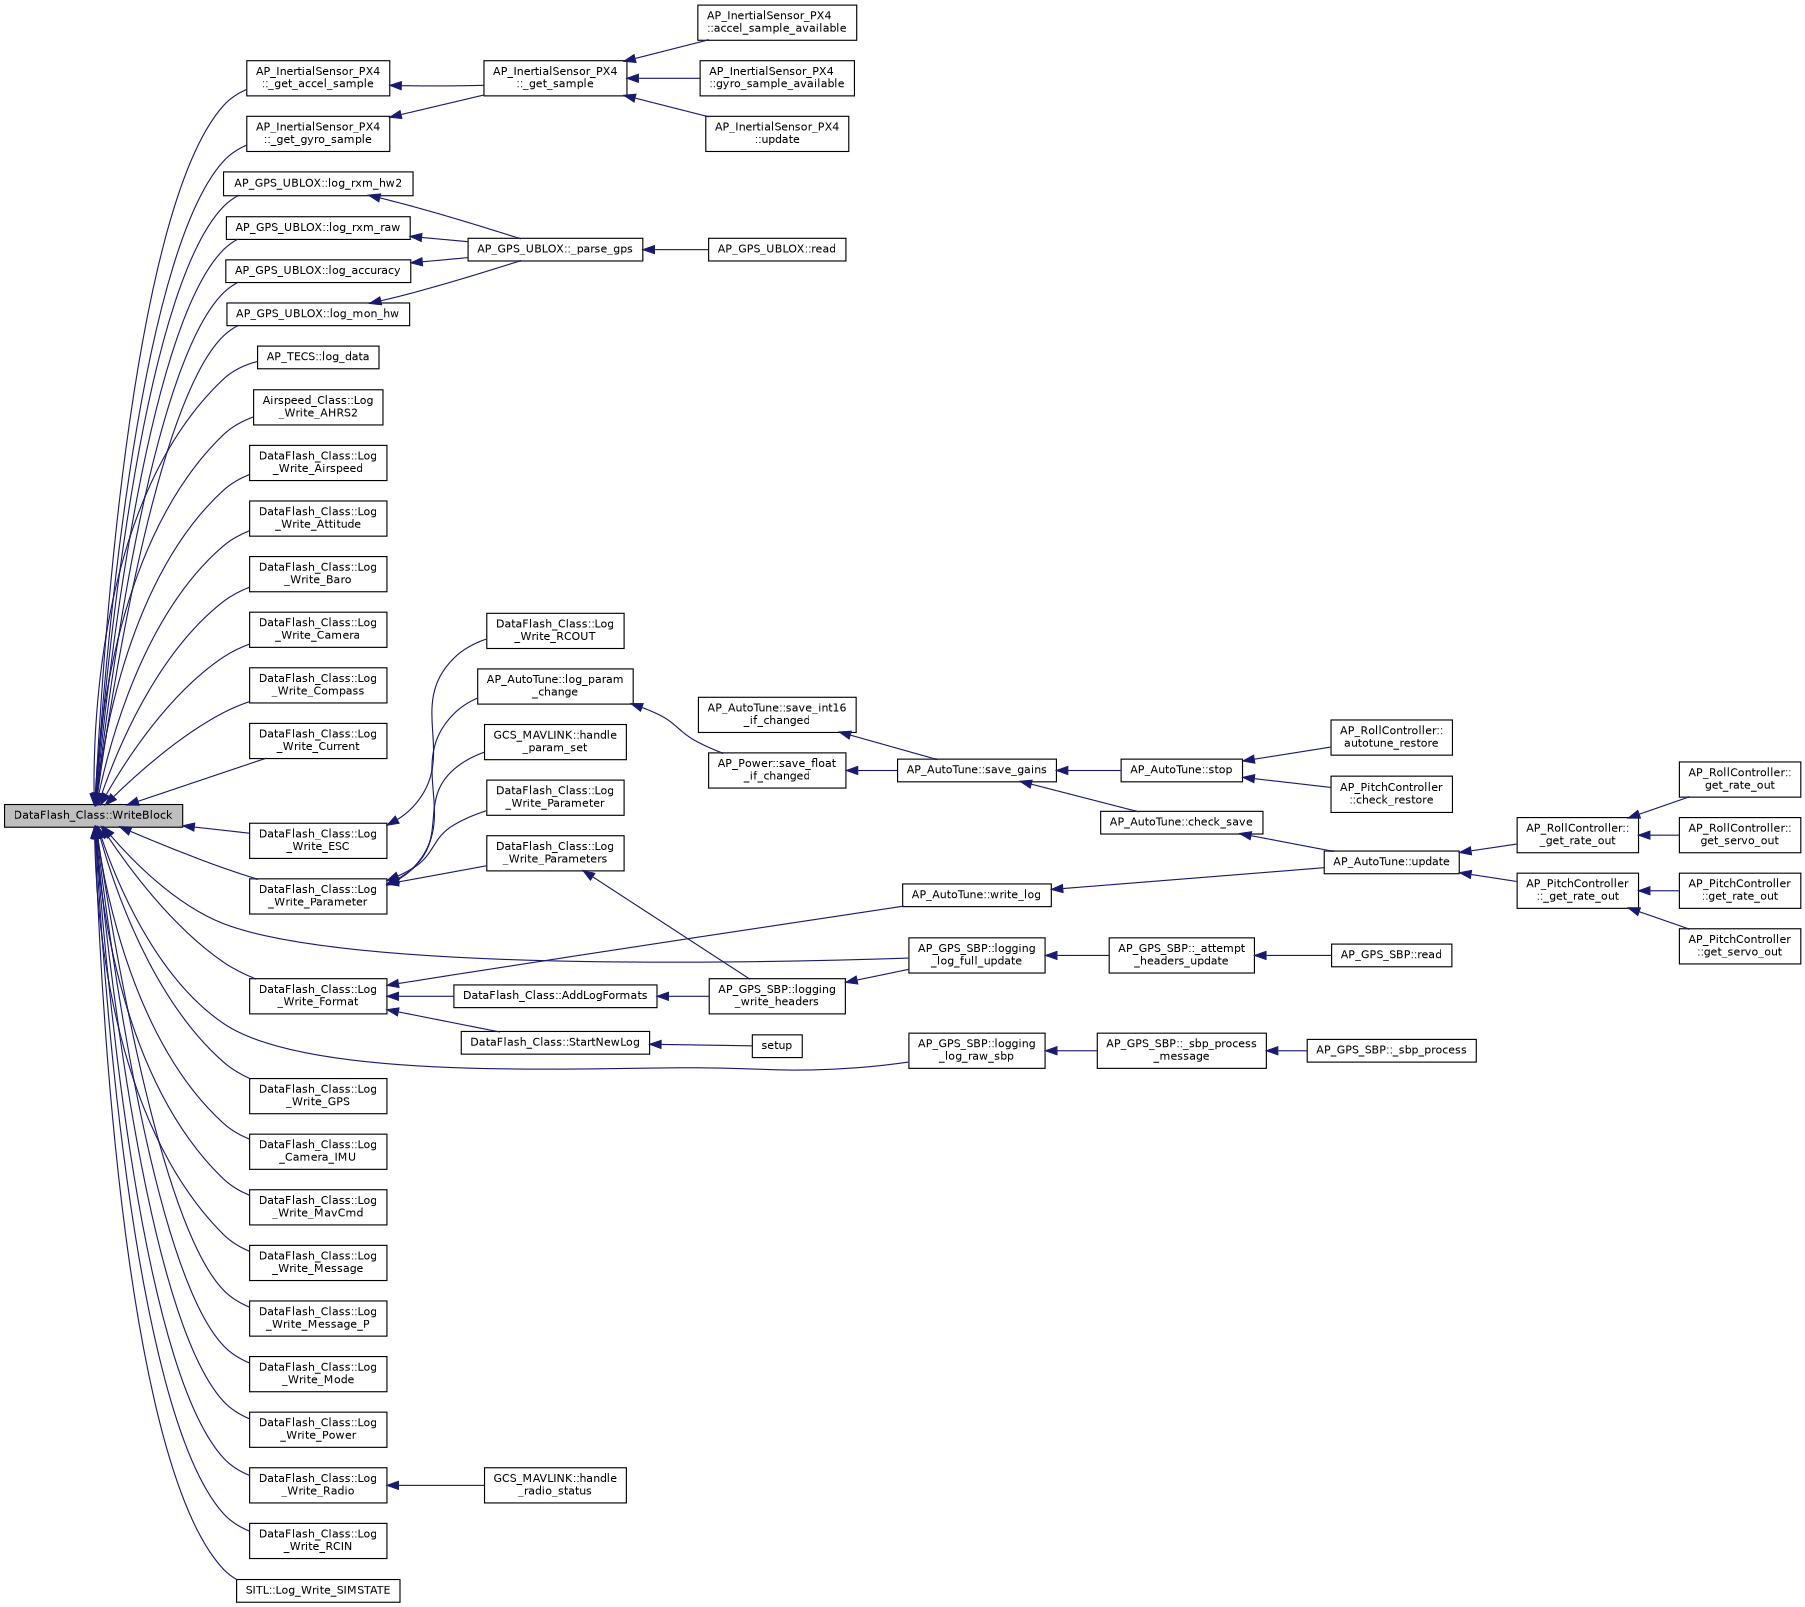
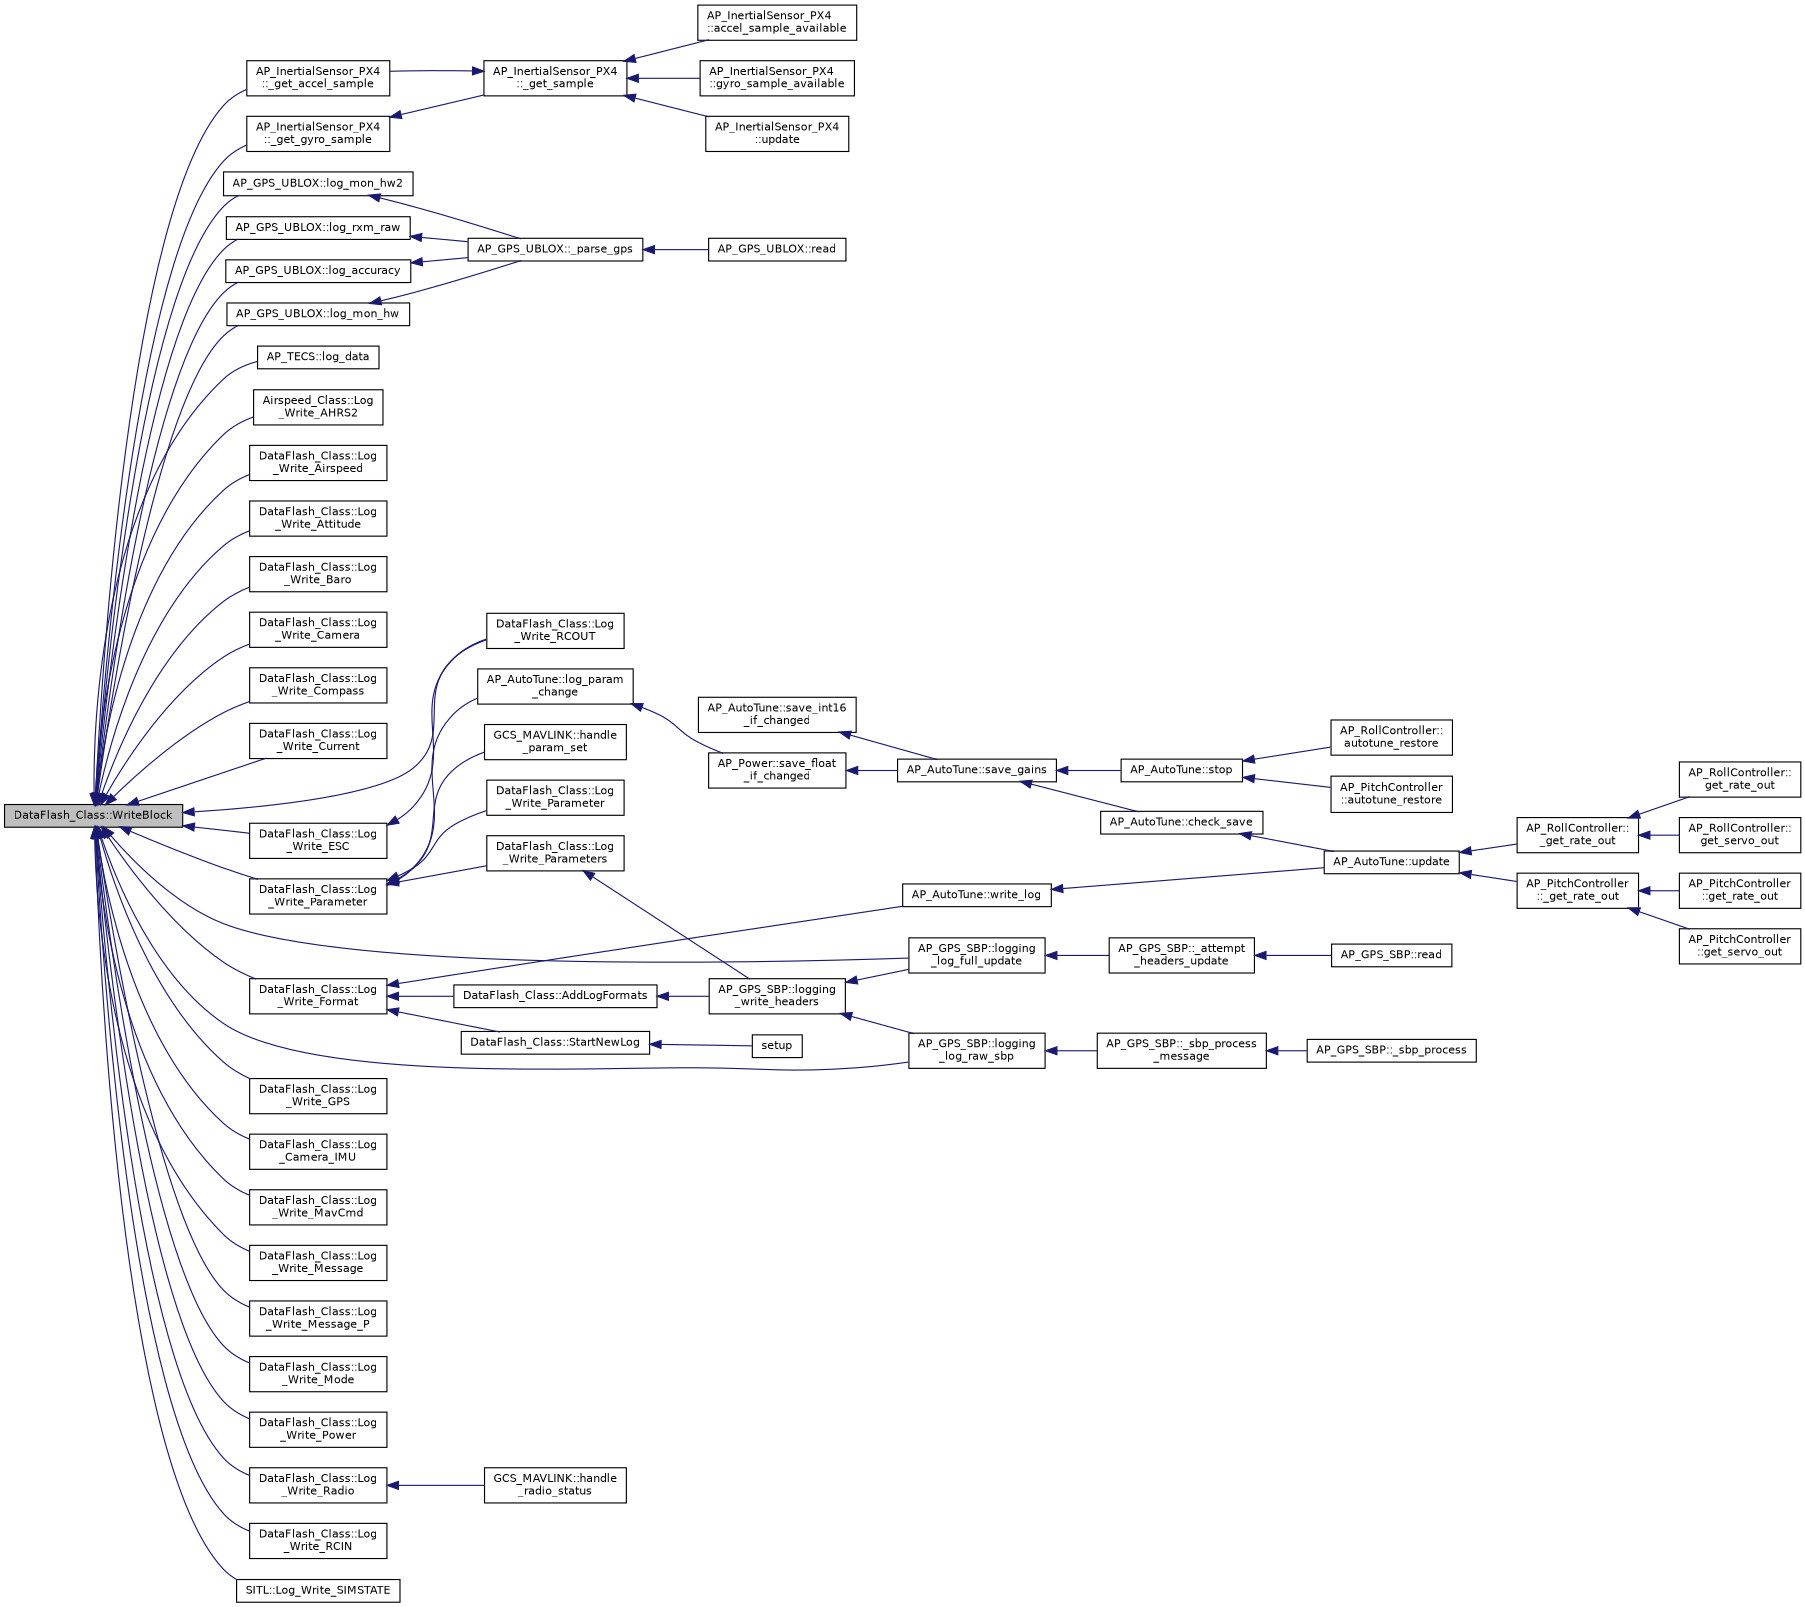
edge "AP_InertialSensor_PX4 ::_get_sample" -> "AP_InertialSensor_PX4 ::_get_accel_sample": reversed
node "AP_GPS_UBLOX::log_rxm_hw2": label "AP_GPS_UBLOX::log_rxm_hw2" -> "AP_GPS_UBLOX::log_mon_hw2"
edge "DataFlash_Class::Log _Write_RCOUT" -> "DataFlash_Class::WriteBlock": added
node "AP_PitchController ::check_restore": label "AP_PitchController ::check_restore" -> "AP_PitchController ::autotune_restore"
edge "AP_GPS_SBP::logging _log_raw_sbp" -> "AP_GPS_SBP::logging _write_headers": added
